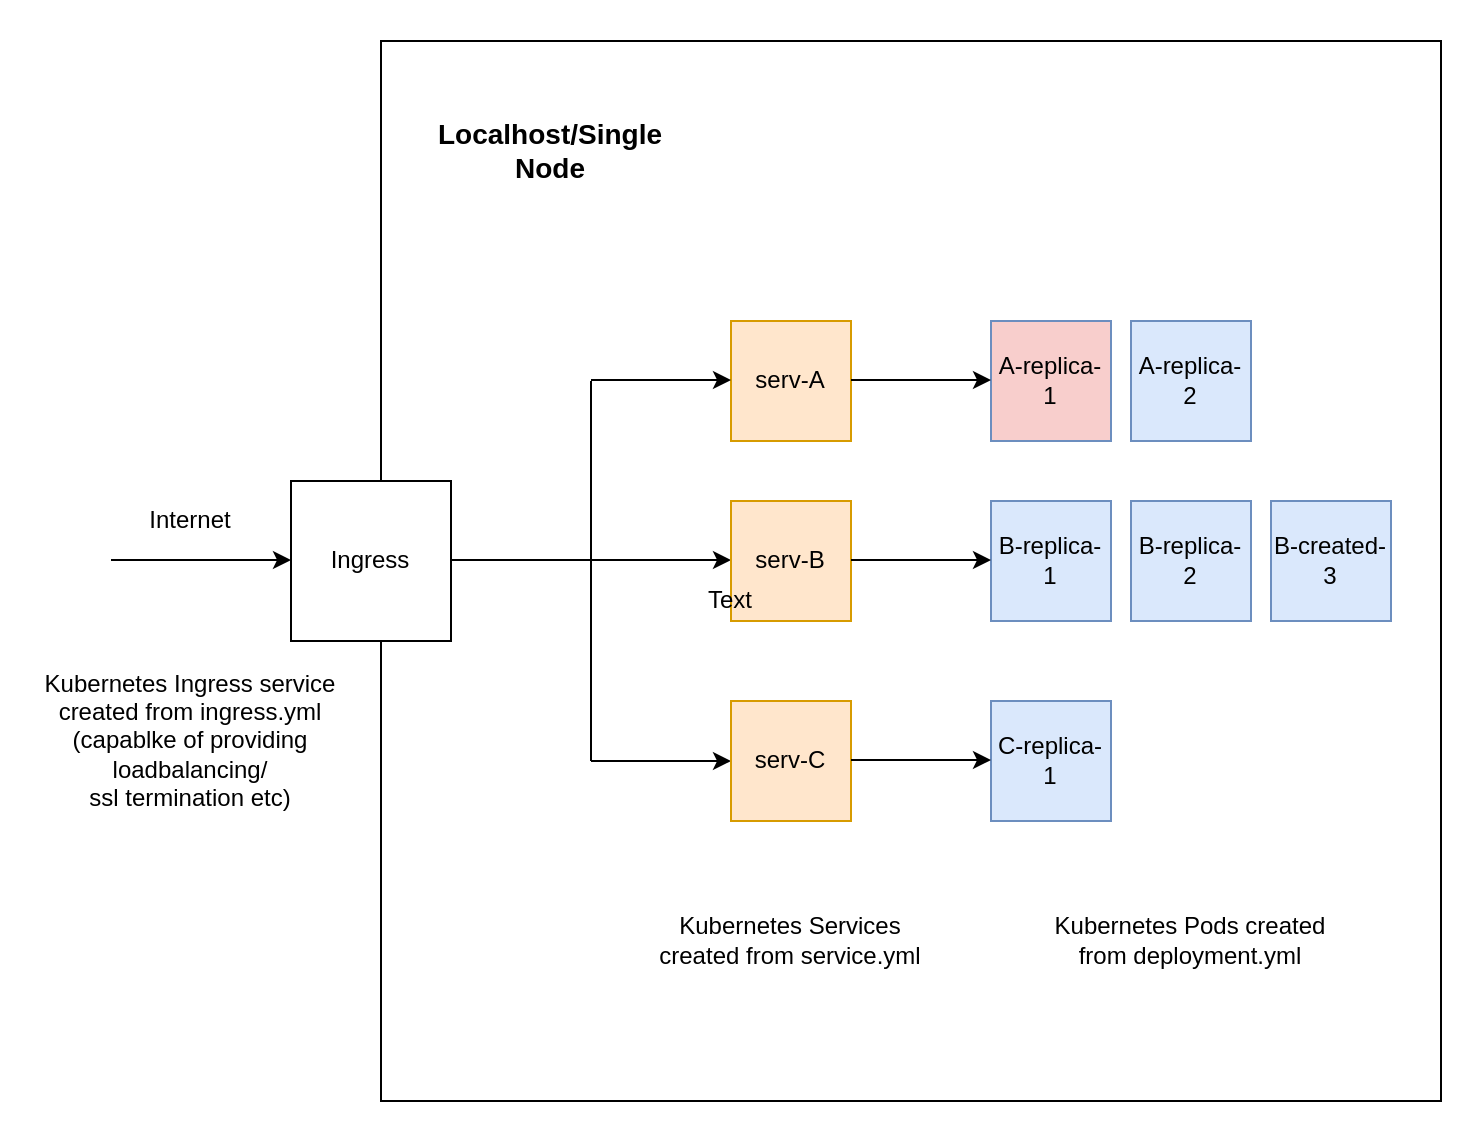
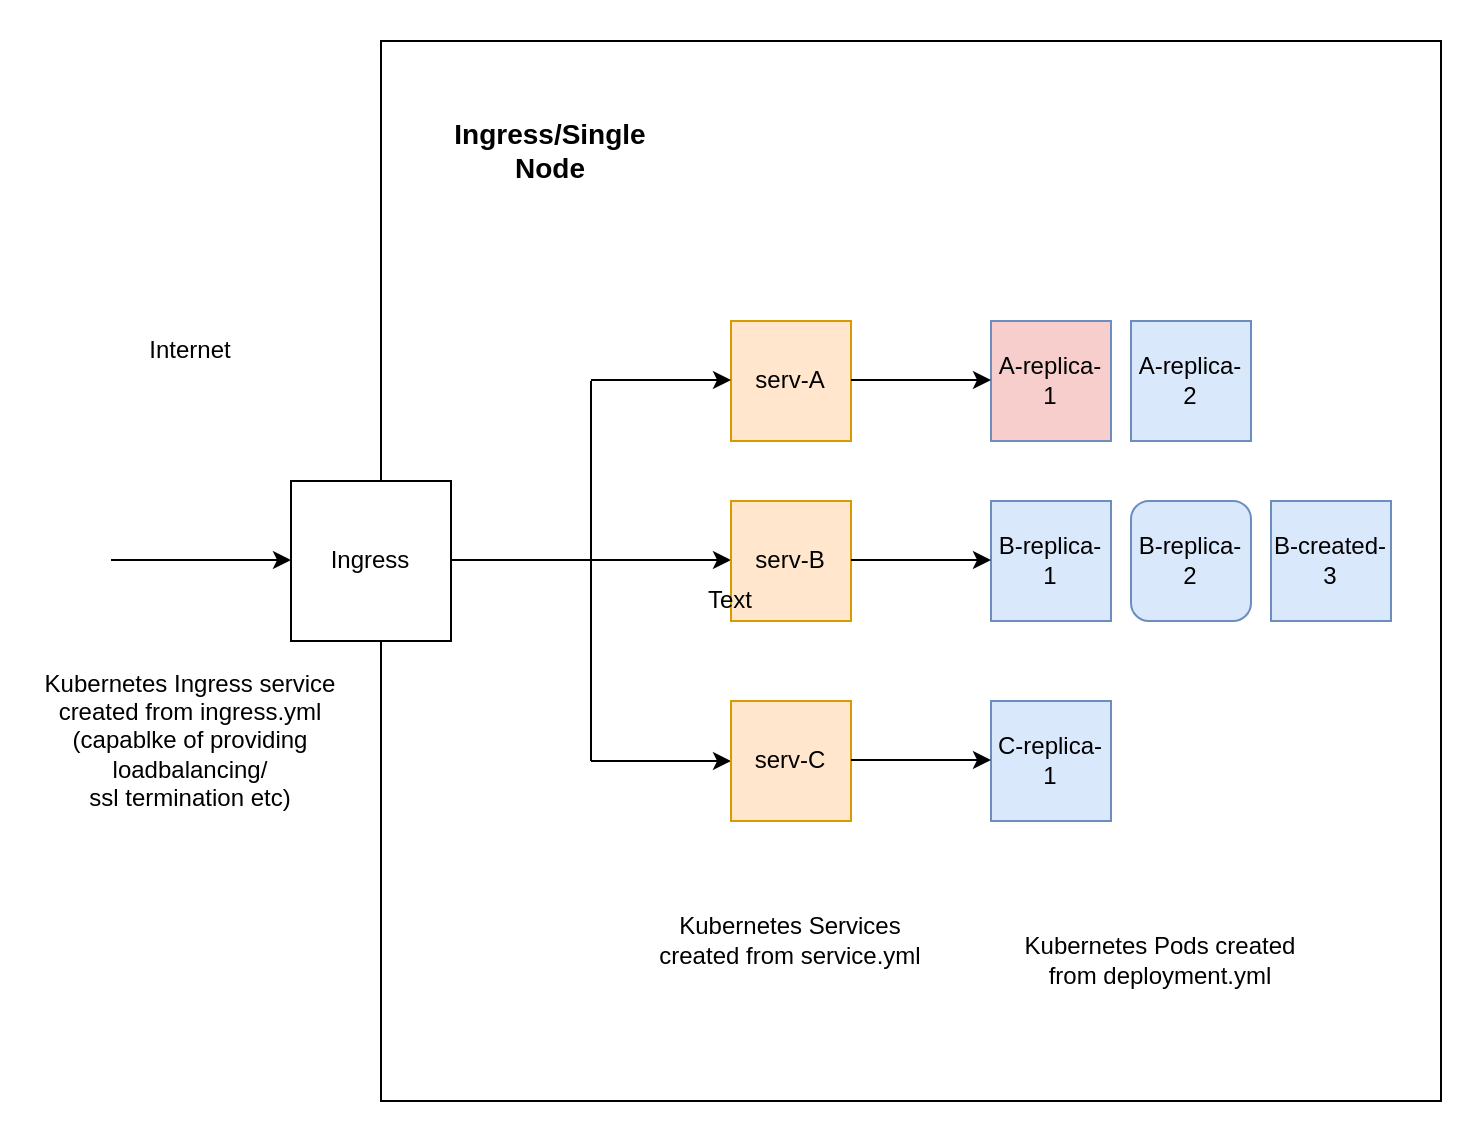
node "Localhost/Single Node": label "Localhost/Single Node" -> "Ingress/Single Node"
node "Internet": moved (191, 521) -> (191, 351)
node "B-replica-2": shape rectangle -> rounded rectangle
node "Kubernetes Pods created from deployment.yml": moved (1191, 941) -> (1161, 961)
